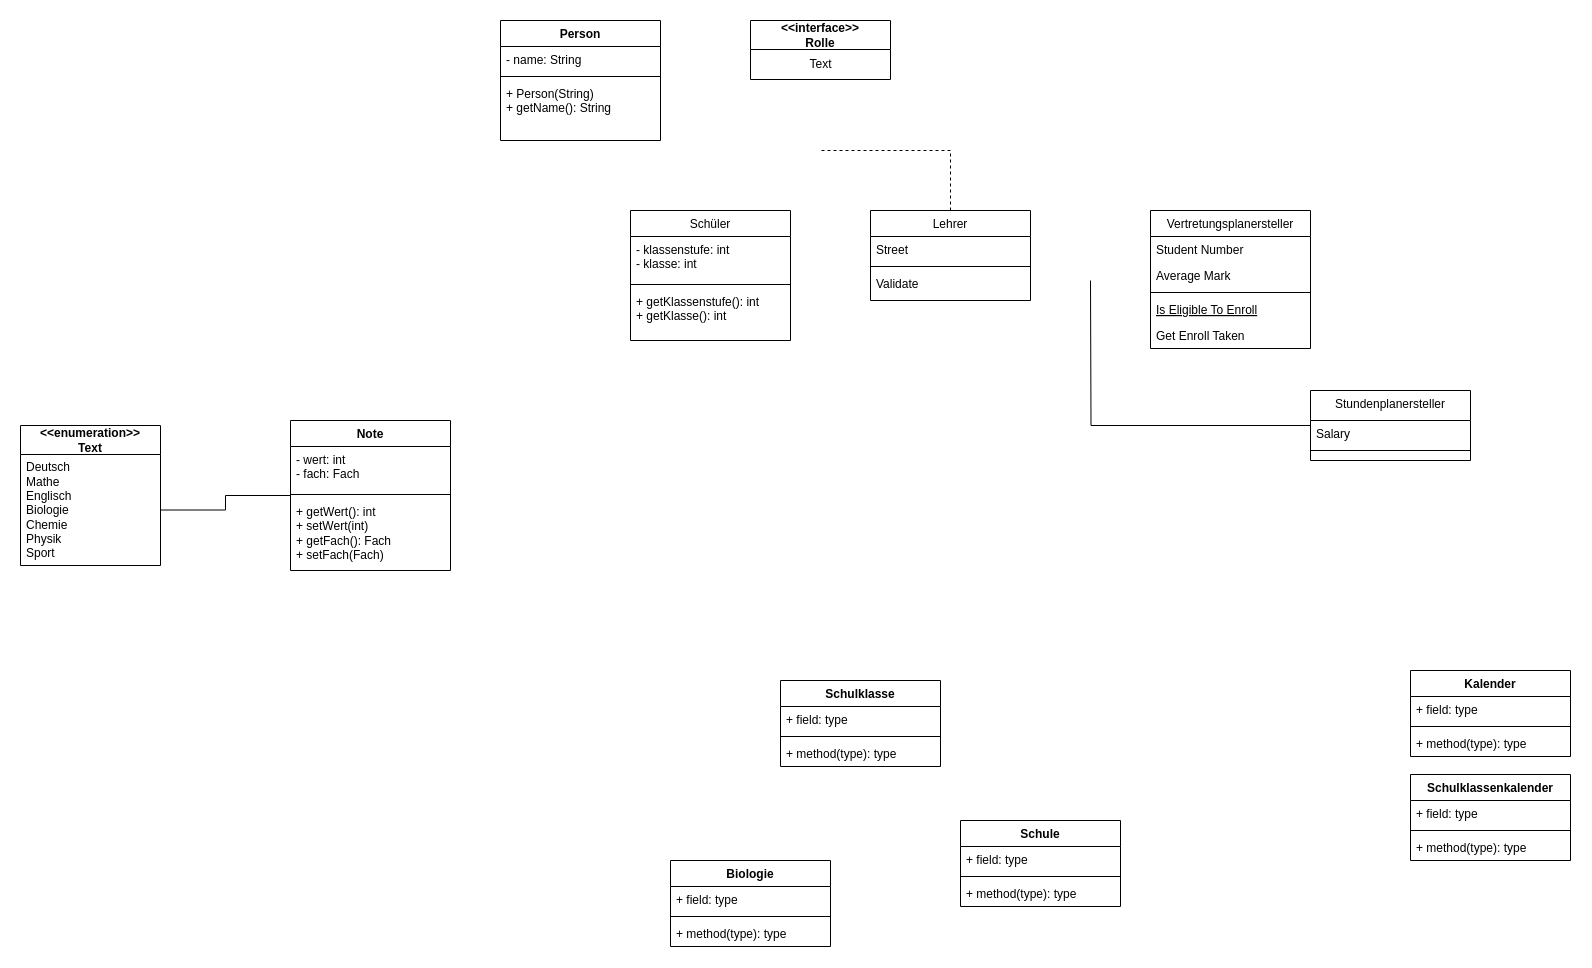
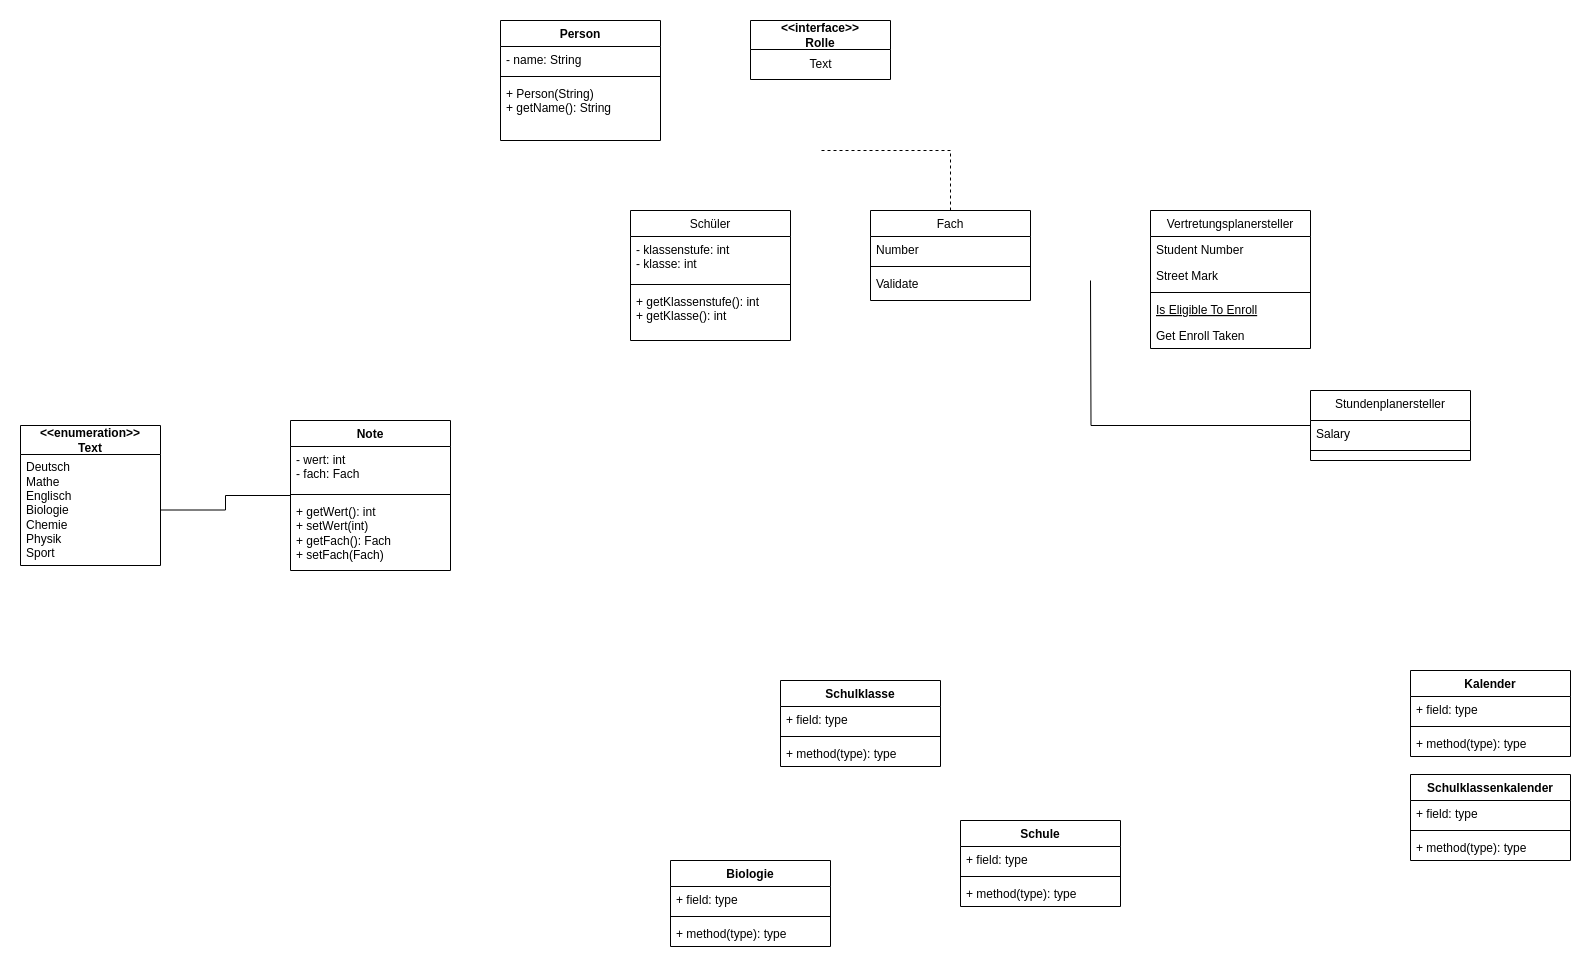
node "Lehrer": label "Lehrer" -> "Fach"
node "Street": label "Street" -> "Number"
node "Average Mark": label "Average Mark" -> "Street Mark"
